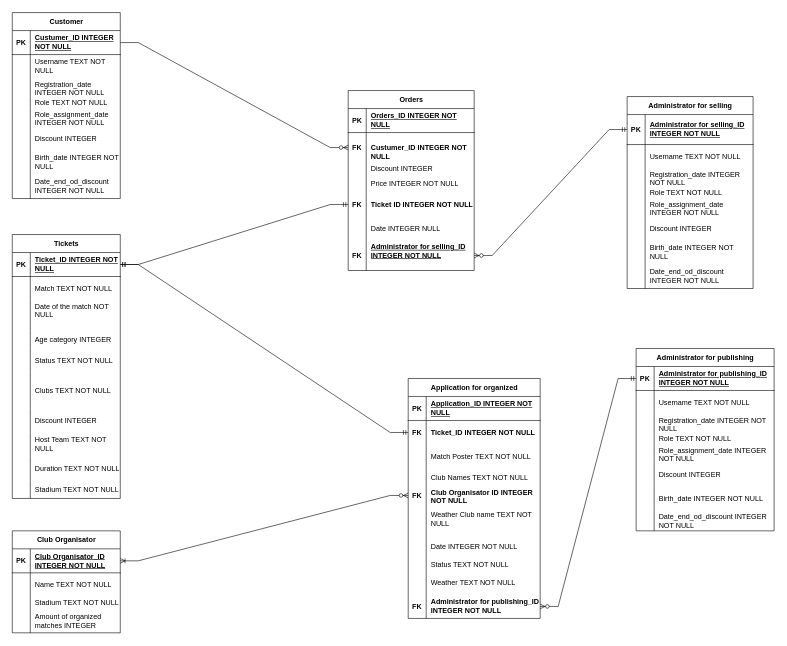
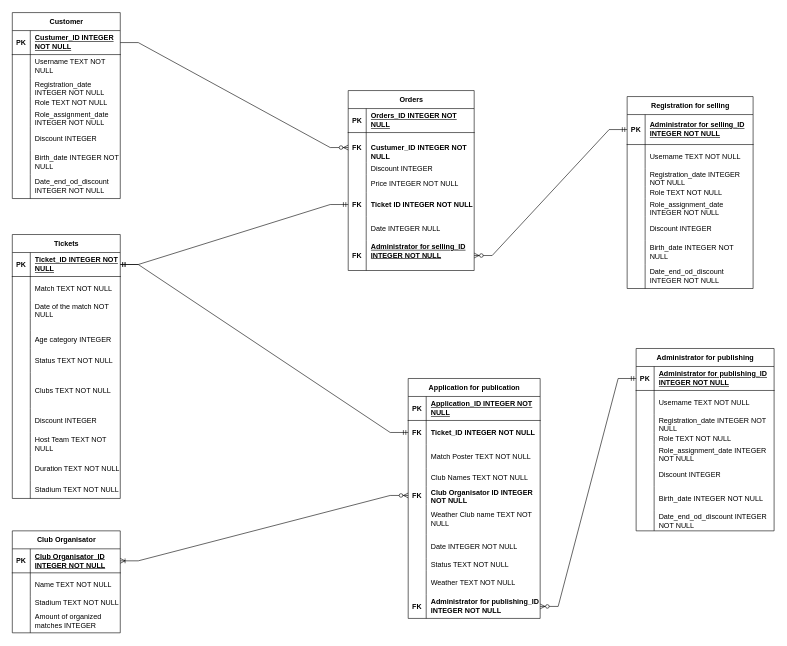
node "Administrator for selling": label "Administrator for selling" -> "Registration for selling"
node "Application for organized": label "Application for organized" -> "Application for publication"
